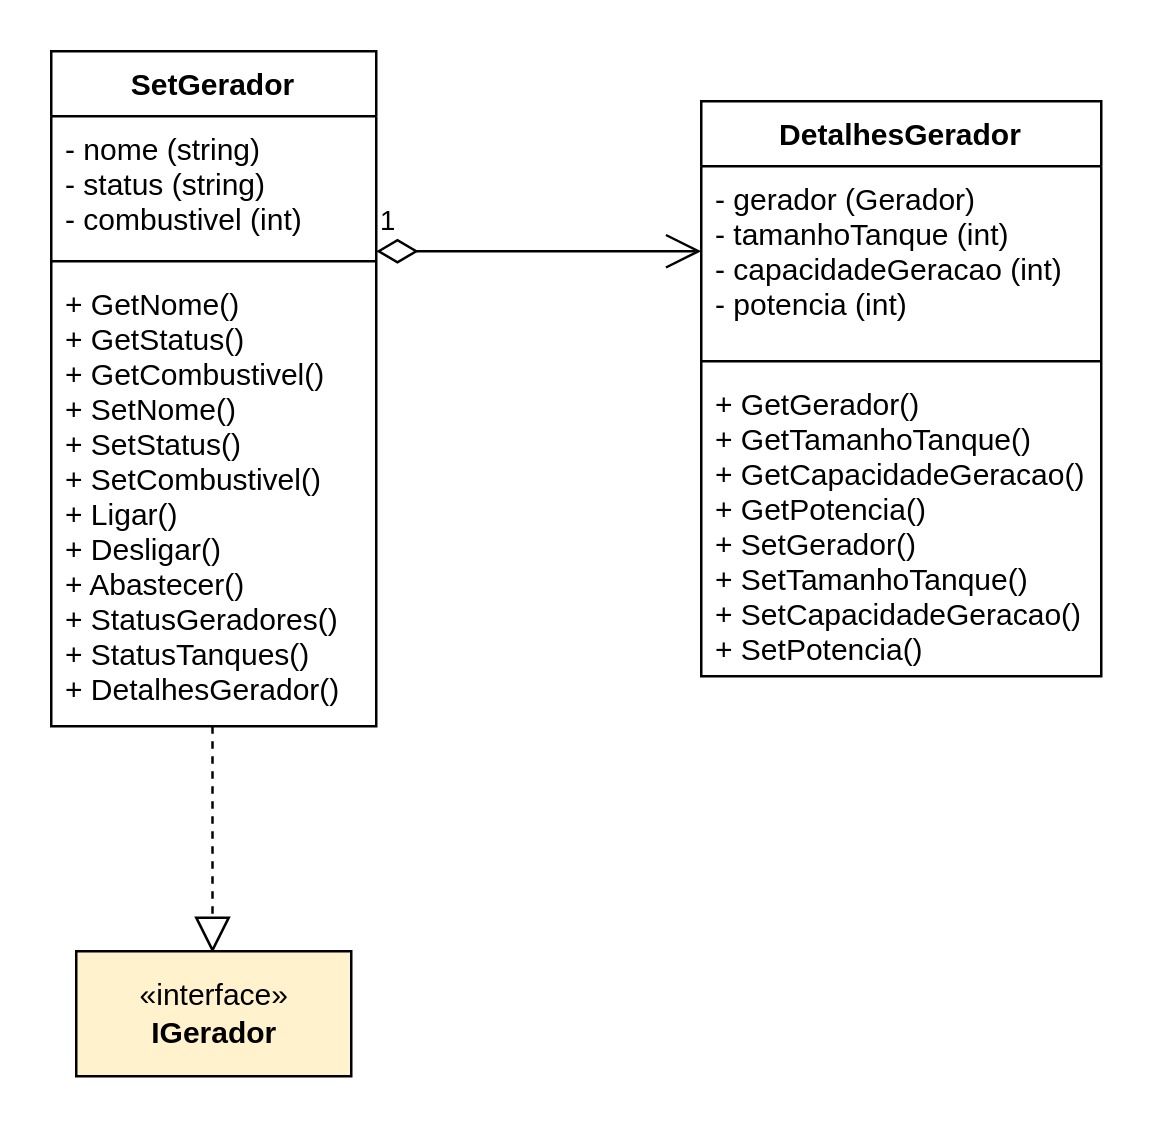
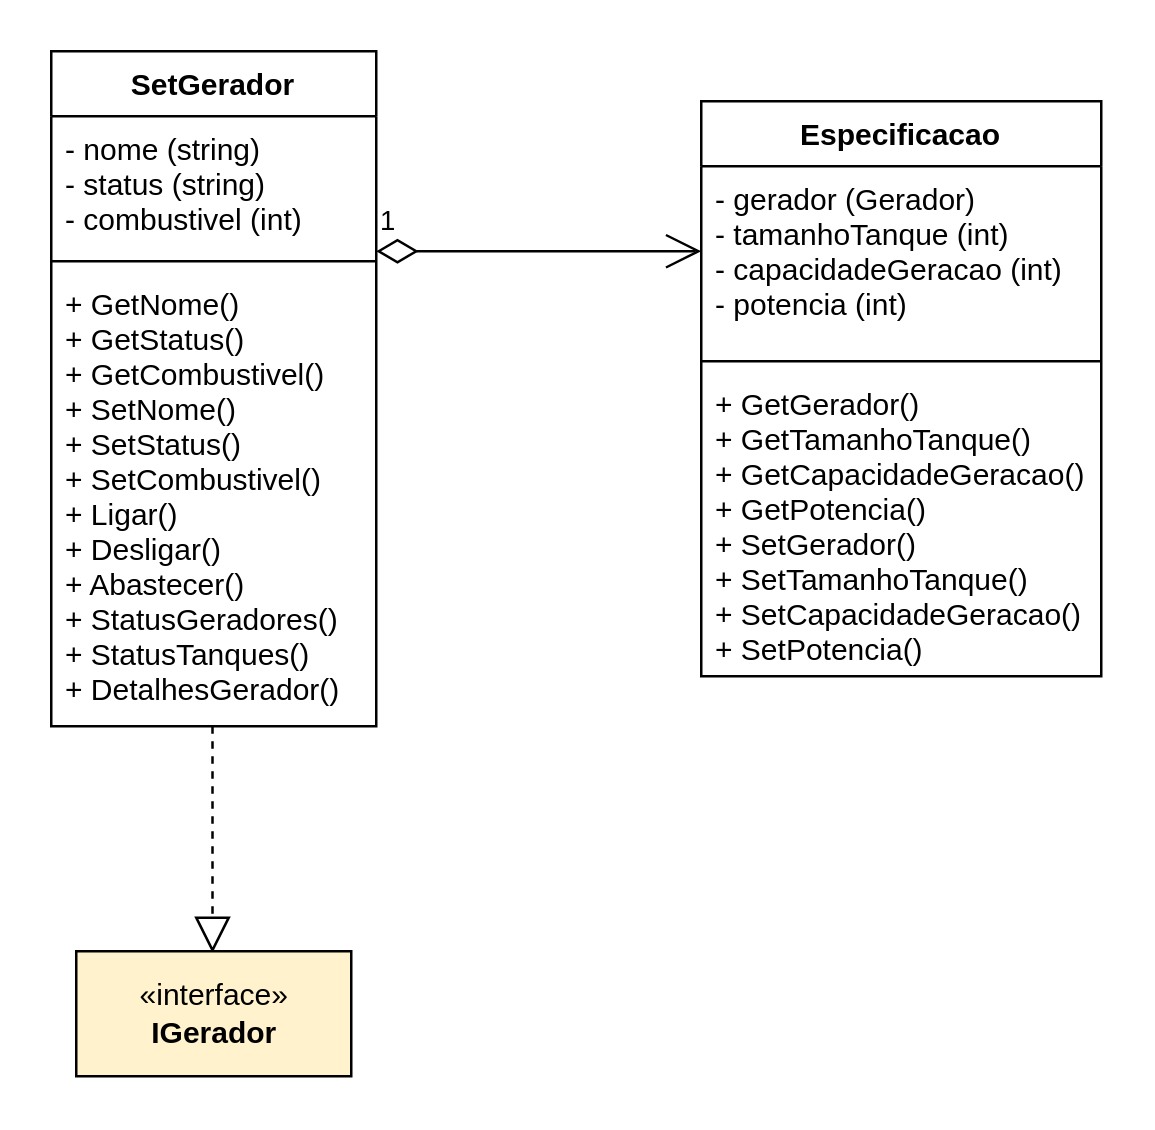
node "DetalhesGerador": label "DetalhesGerador" -> "Especificacao"
